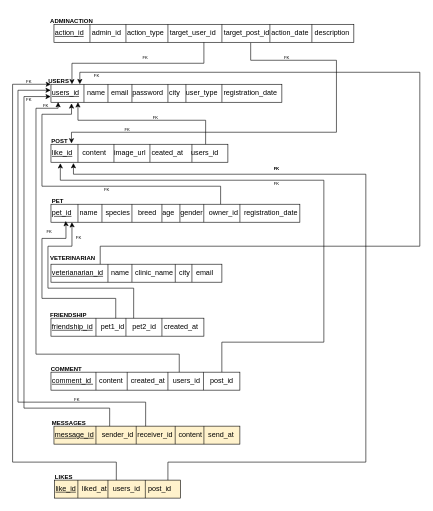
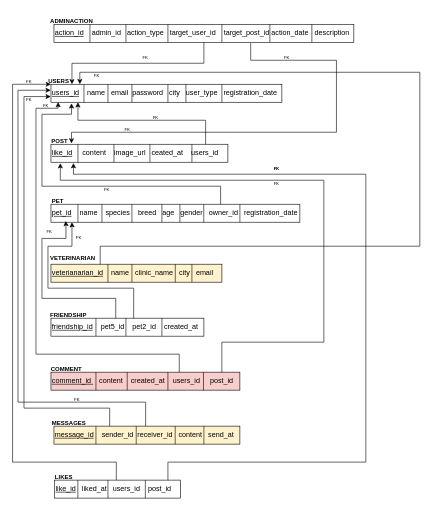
node "veterianarian_id name clinic_name city email": fillcolor #ffffff -> #fff2cc
node "friendship_id pet1_id pet2_id created_at": label "friendship_id pet1_id pet2_id created_at" -> "friendship_id pet5_id pet2_id created_at"
node "comment_id content created_at users_id post_id": fillcolor #ffffff -> #f8cecc
node "like_id liked_at users_id post_id": fillcolor #fff2cc -> #ffffff
